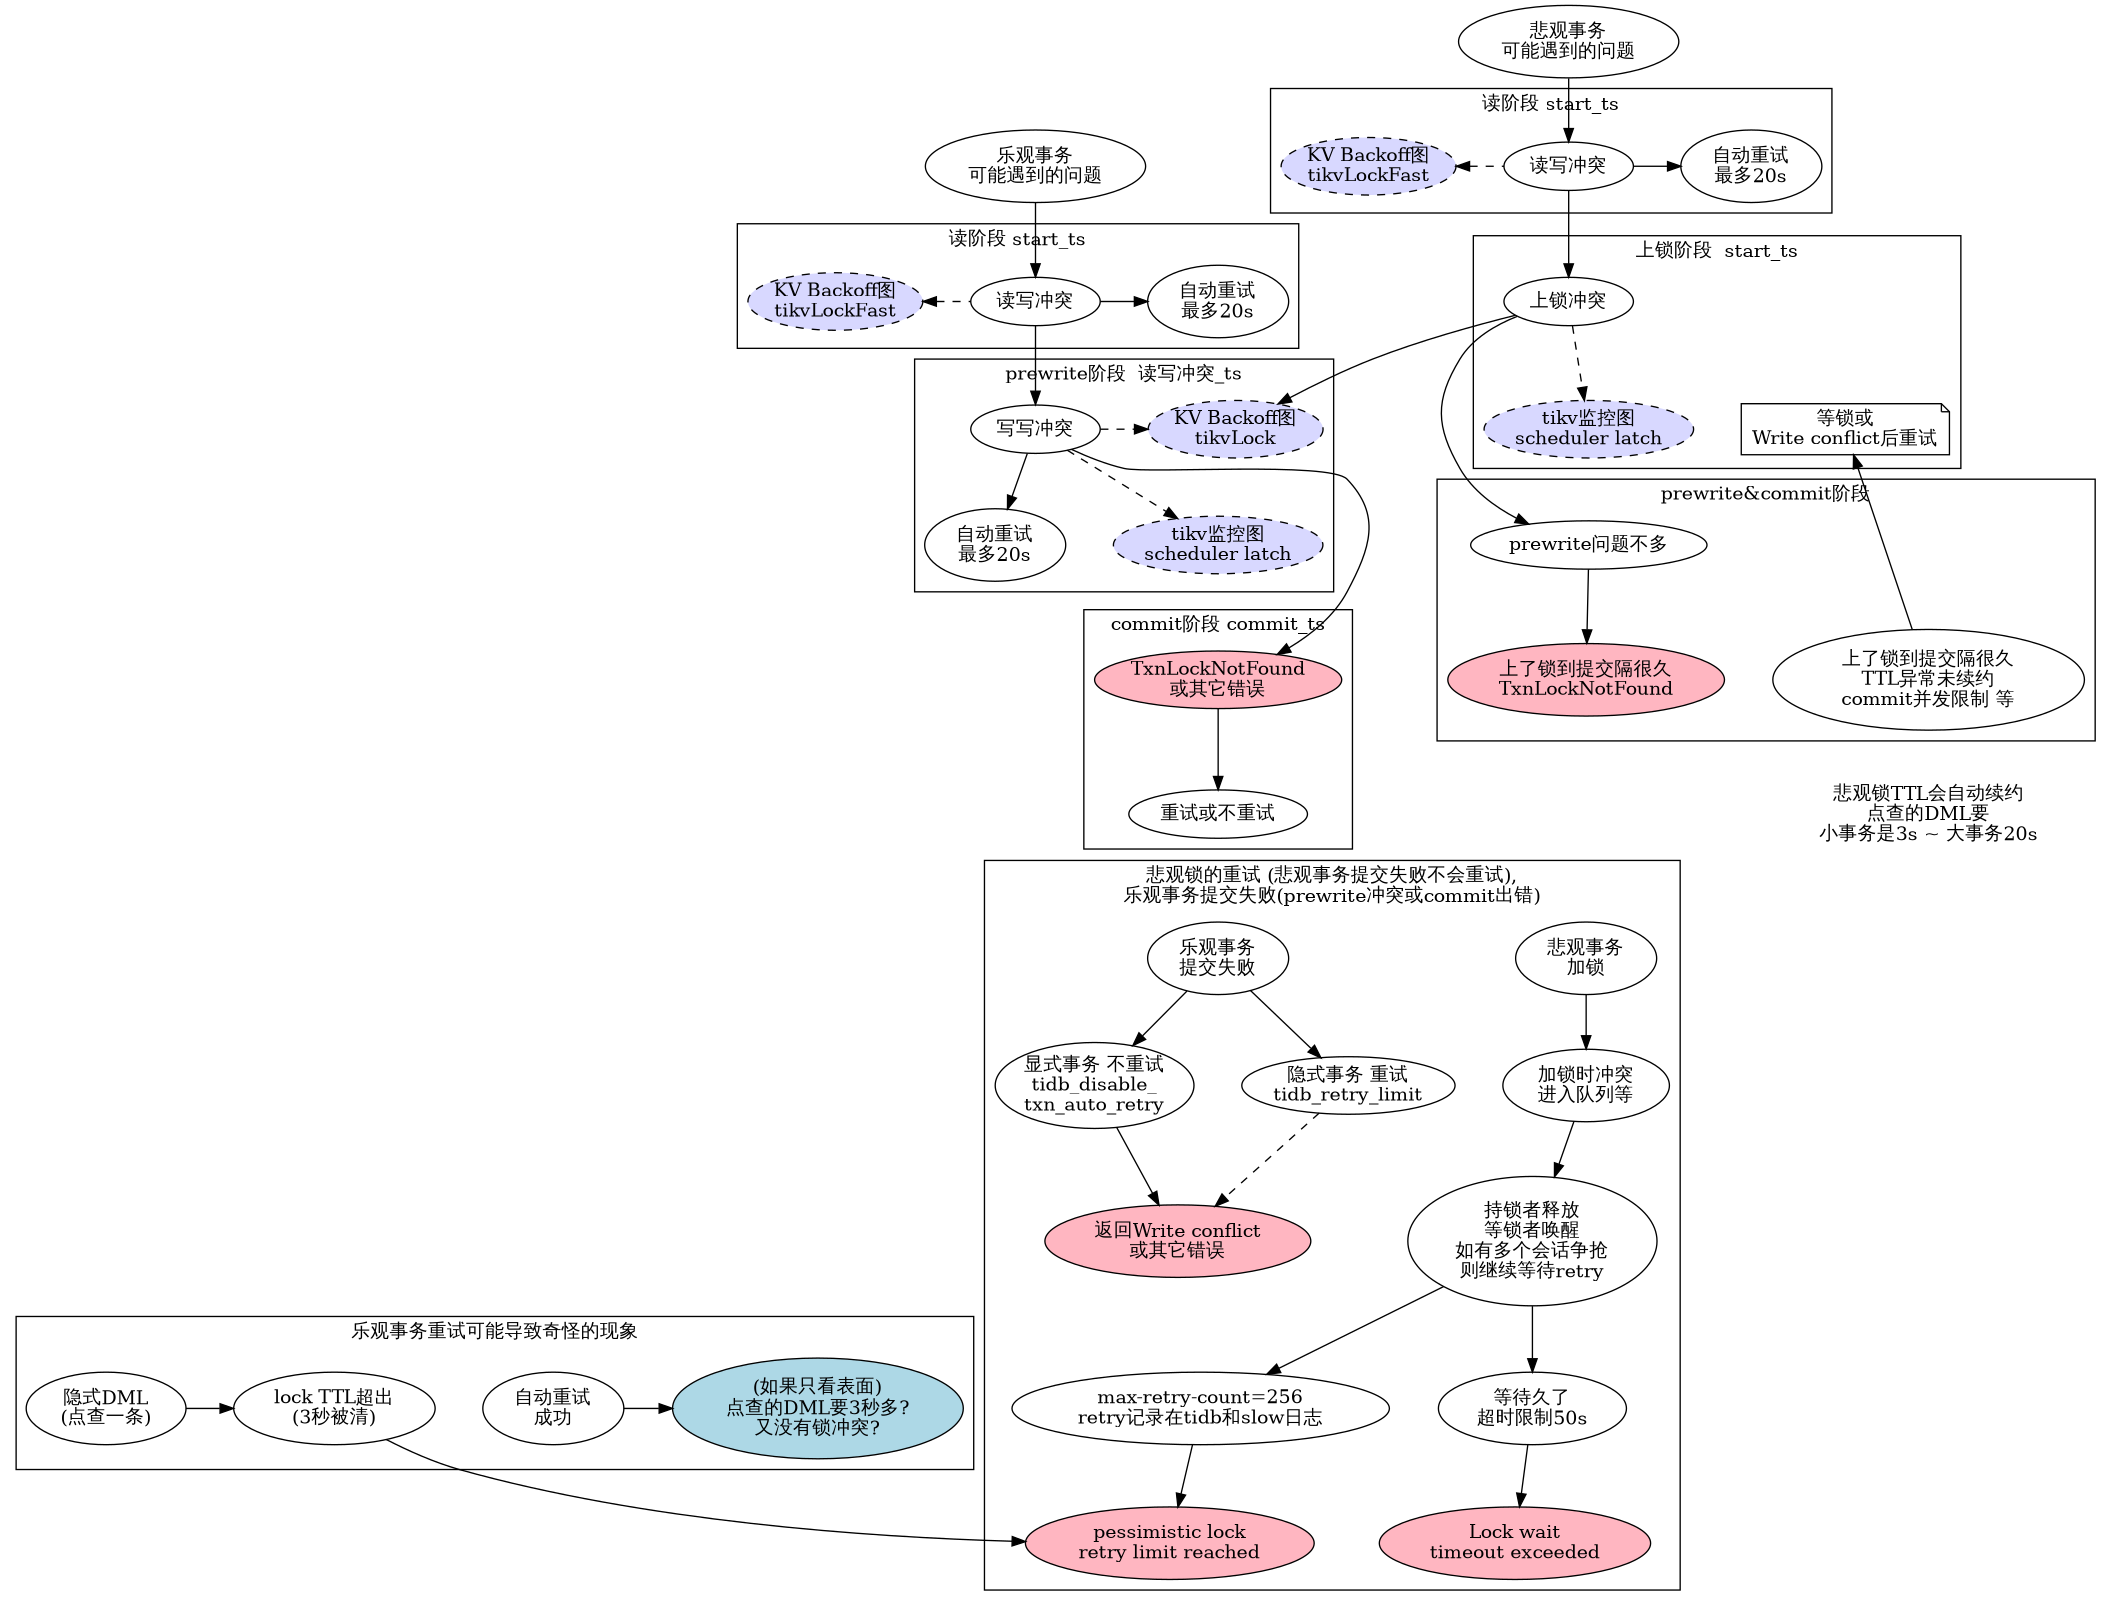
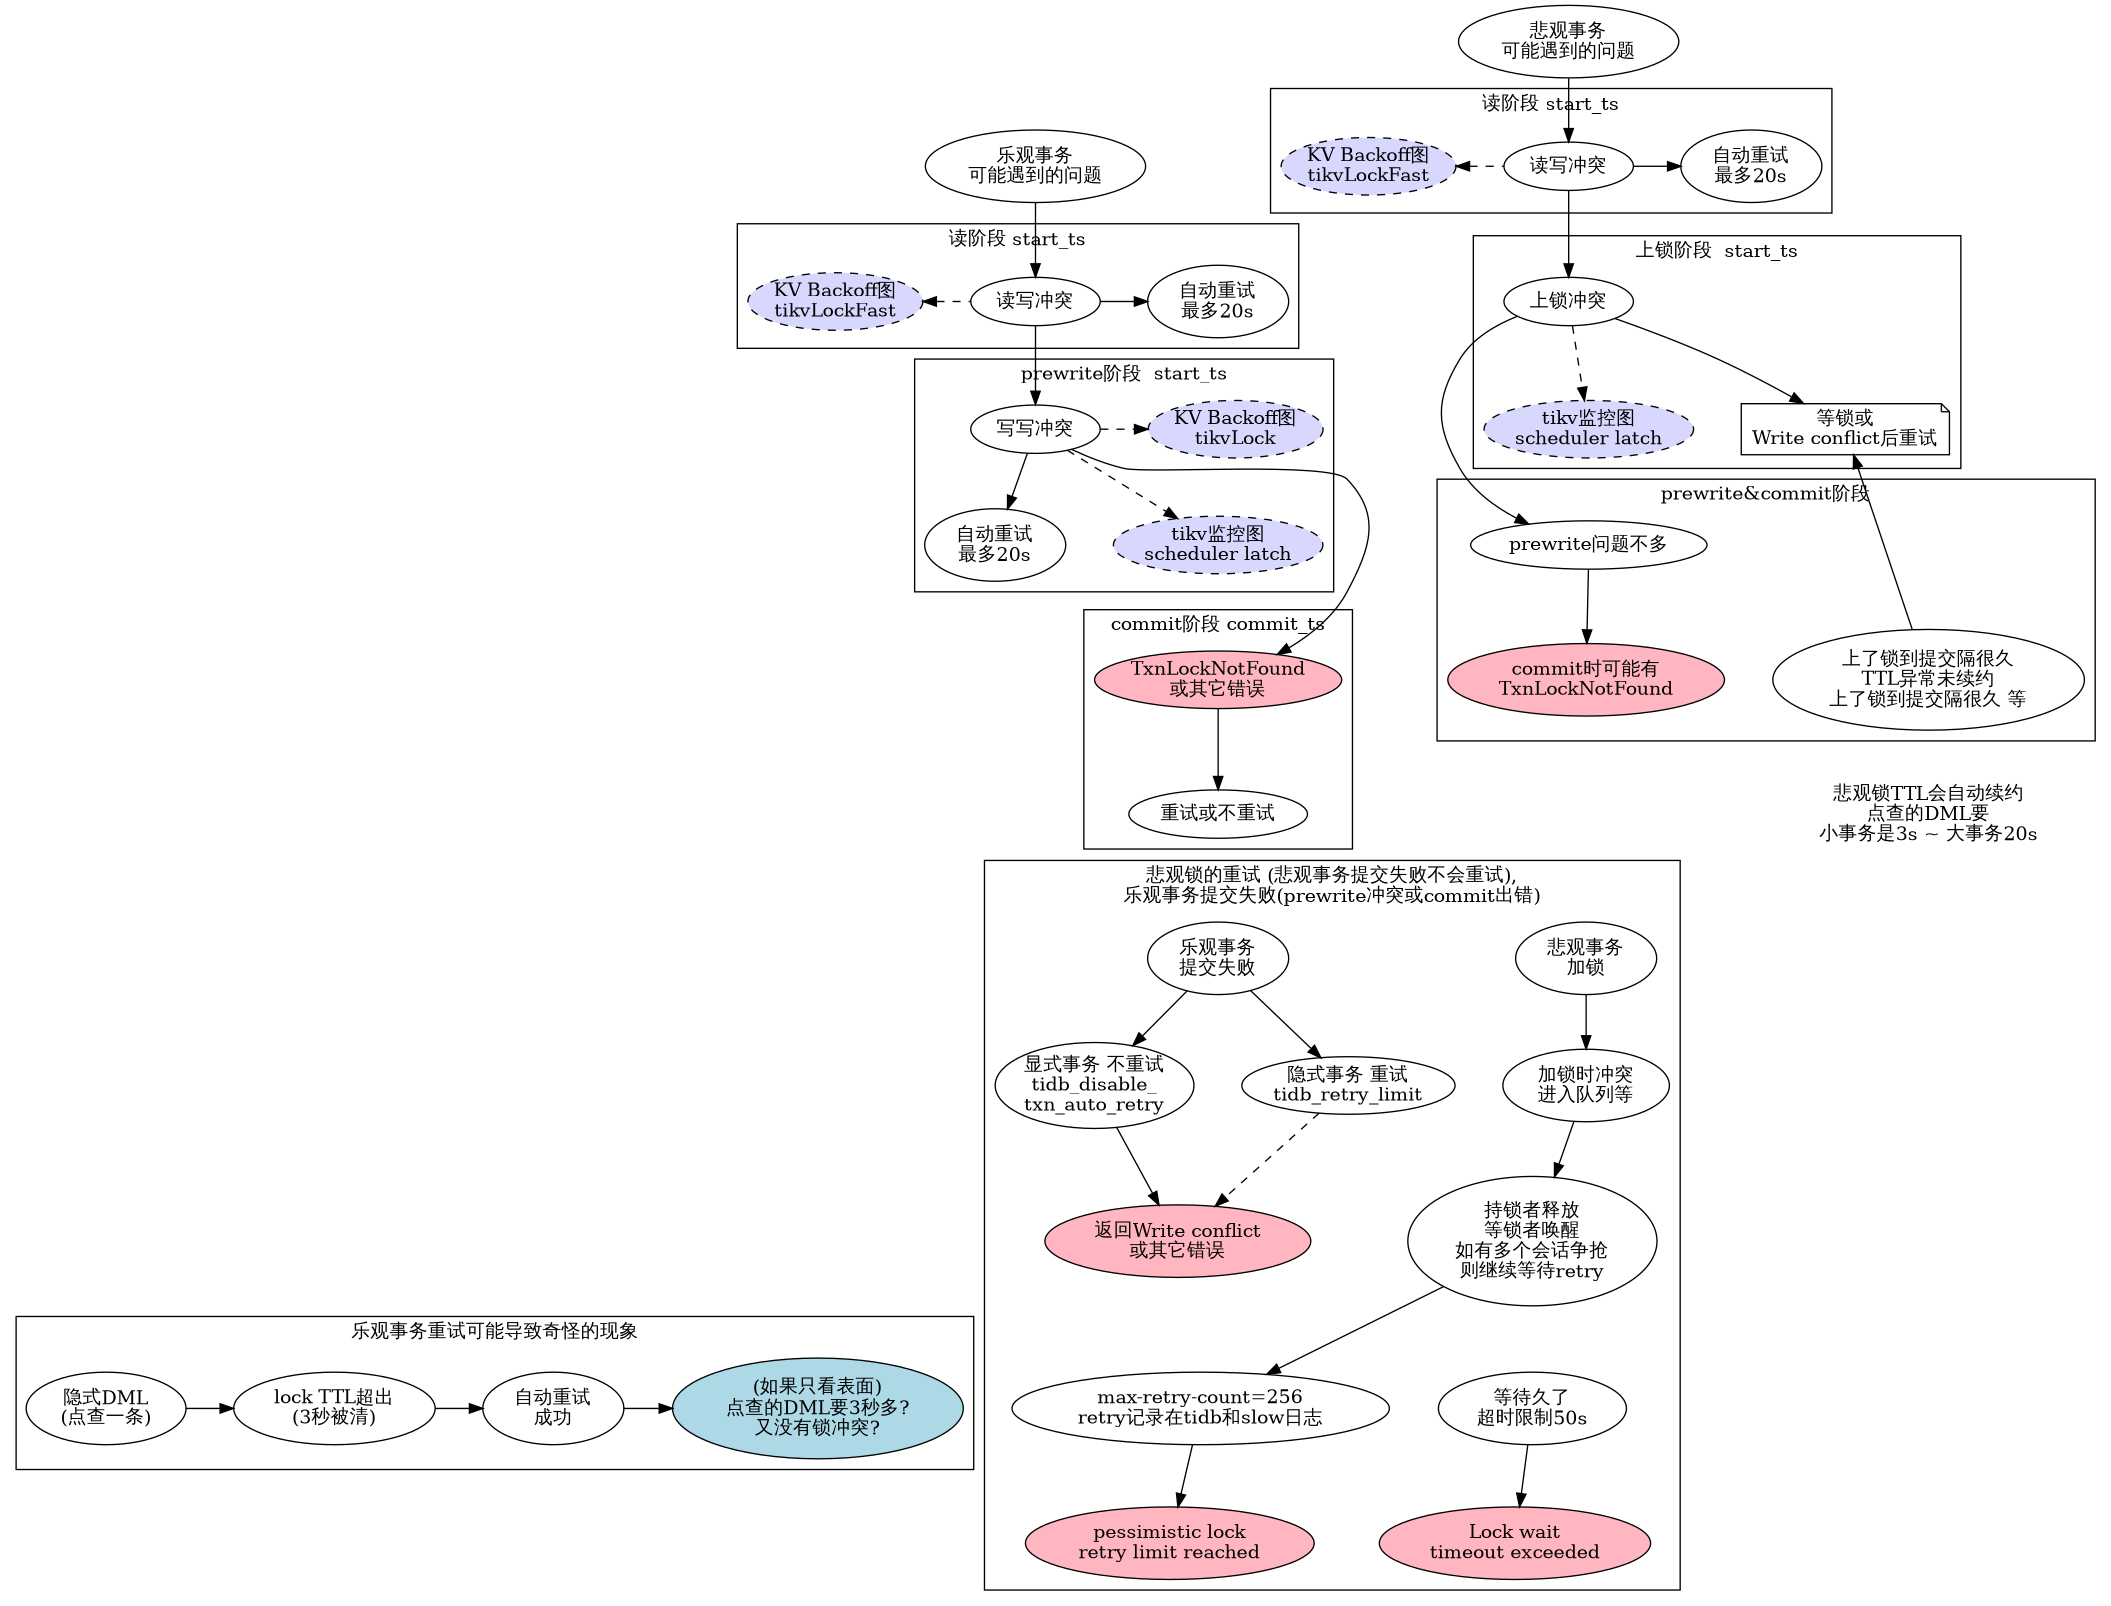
edge "上锁冲突" -> "KV Backoff图 tikvLock": now "上锁冲突" -> "等锁或 Write conflict后重试"
cluster "prewrite阶段  读写冲突_ts": label "prewrite阶段  读写冲突_ts" -> "prewrite阶段  start_ts"
node "上了锁到提交隔很久 TxnLockNotFound": label "上了锁到提交隔很久 TxnLockNotFound" -> "commit时可能有 TxnLockNotFound"
node "上了锁到提交隔很久 TTL异常未续约 commit并发限制 等": label "上了锁到提交隔很久 TTL异常未续约 commit并发限制 等" -> "上了锁到提交隔很久 TTL异常未续约 上了锁到提交隔很久 等"
edge "持锁者释放 等锁者唤醒 如有多个会话争抢 则继续等待retry" -> "等待久了 超时限制50s": removed
edge "lock TTL超出 (3秒被清)" -> "pessimistic lock retry limit reached": now "lock TTL超出 (3秒被清)" -> "自动重试 成功"
